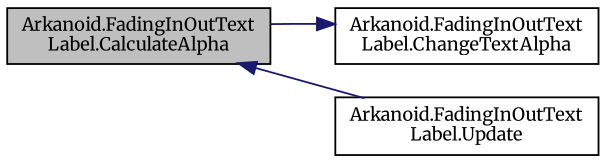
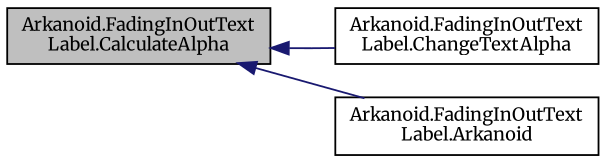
edge "Arkanoid.FadingInOutText Label.CalculateAlpha" -> "Arkanoid.FadingInOutText Label.ChangeTextAlpha": reversed
node "Arkanoid.FadingInOutText Label.Update": label "Arkanoid.FadingInOutText Label.Update" -> "Arkanoid.FadingInOutText Label.Arkanoid"
